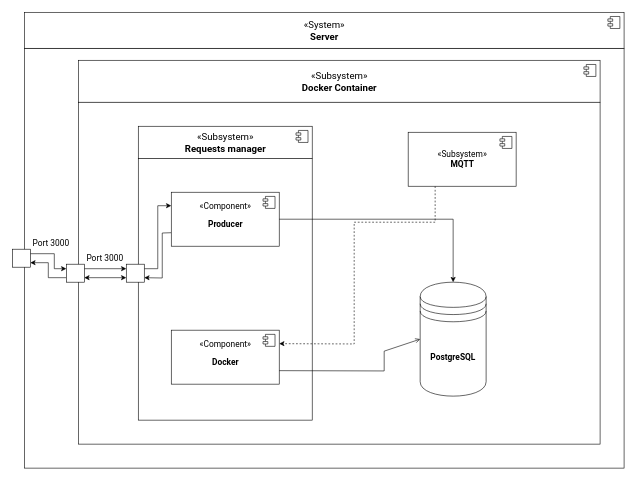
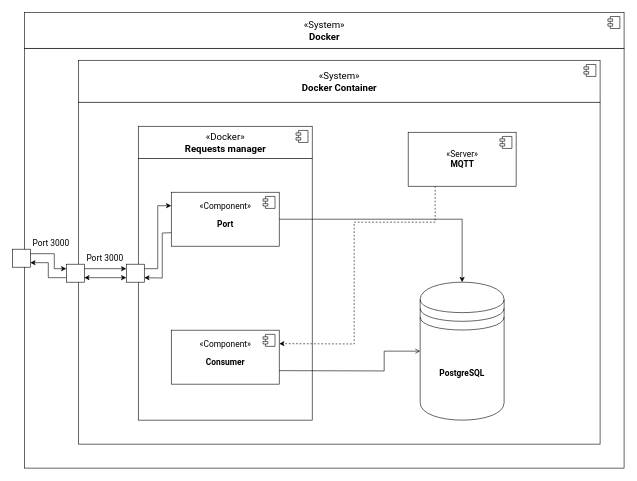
node "«System» Server": label "«System» Server" -> "«System» Docker"
node "«Subsystem» Docker Container": label "«Subsystem» Docker Container" -> "«System» Docker Container"
node "«Subsystem» Requests manager": label "«Subsystem» Requests manager" -> "«Docker» Requests manager"
node "«Subsystem» MQTT": label "«Subsystem» MQTT" -> "«Server» MQTT"
node "«Component» Producer": label "«Component» Producer" -> "«Component» Port"
node "PostgreSQL": size 66x114 -> 84x138
node "«Component» Docker": label "«Component» Docker" -> "«Component» Consumer"
